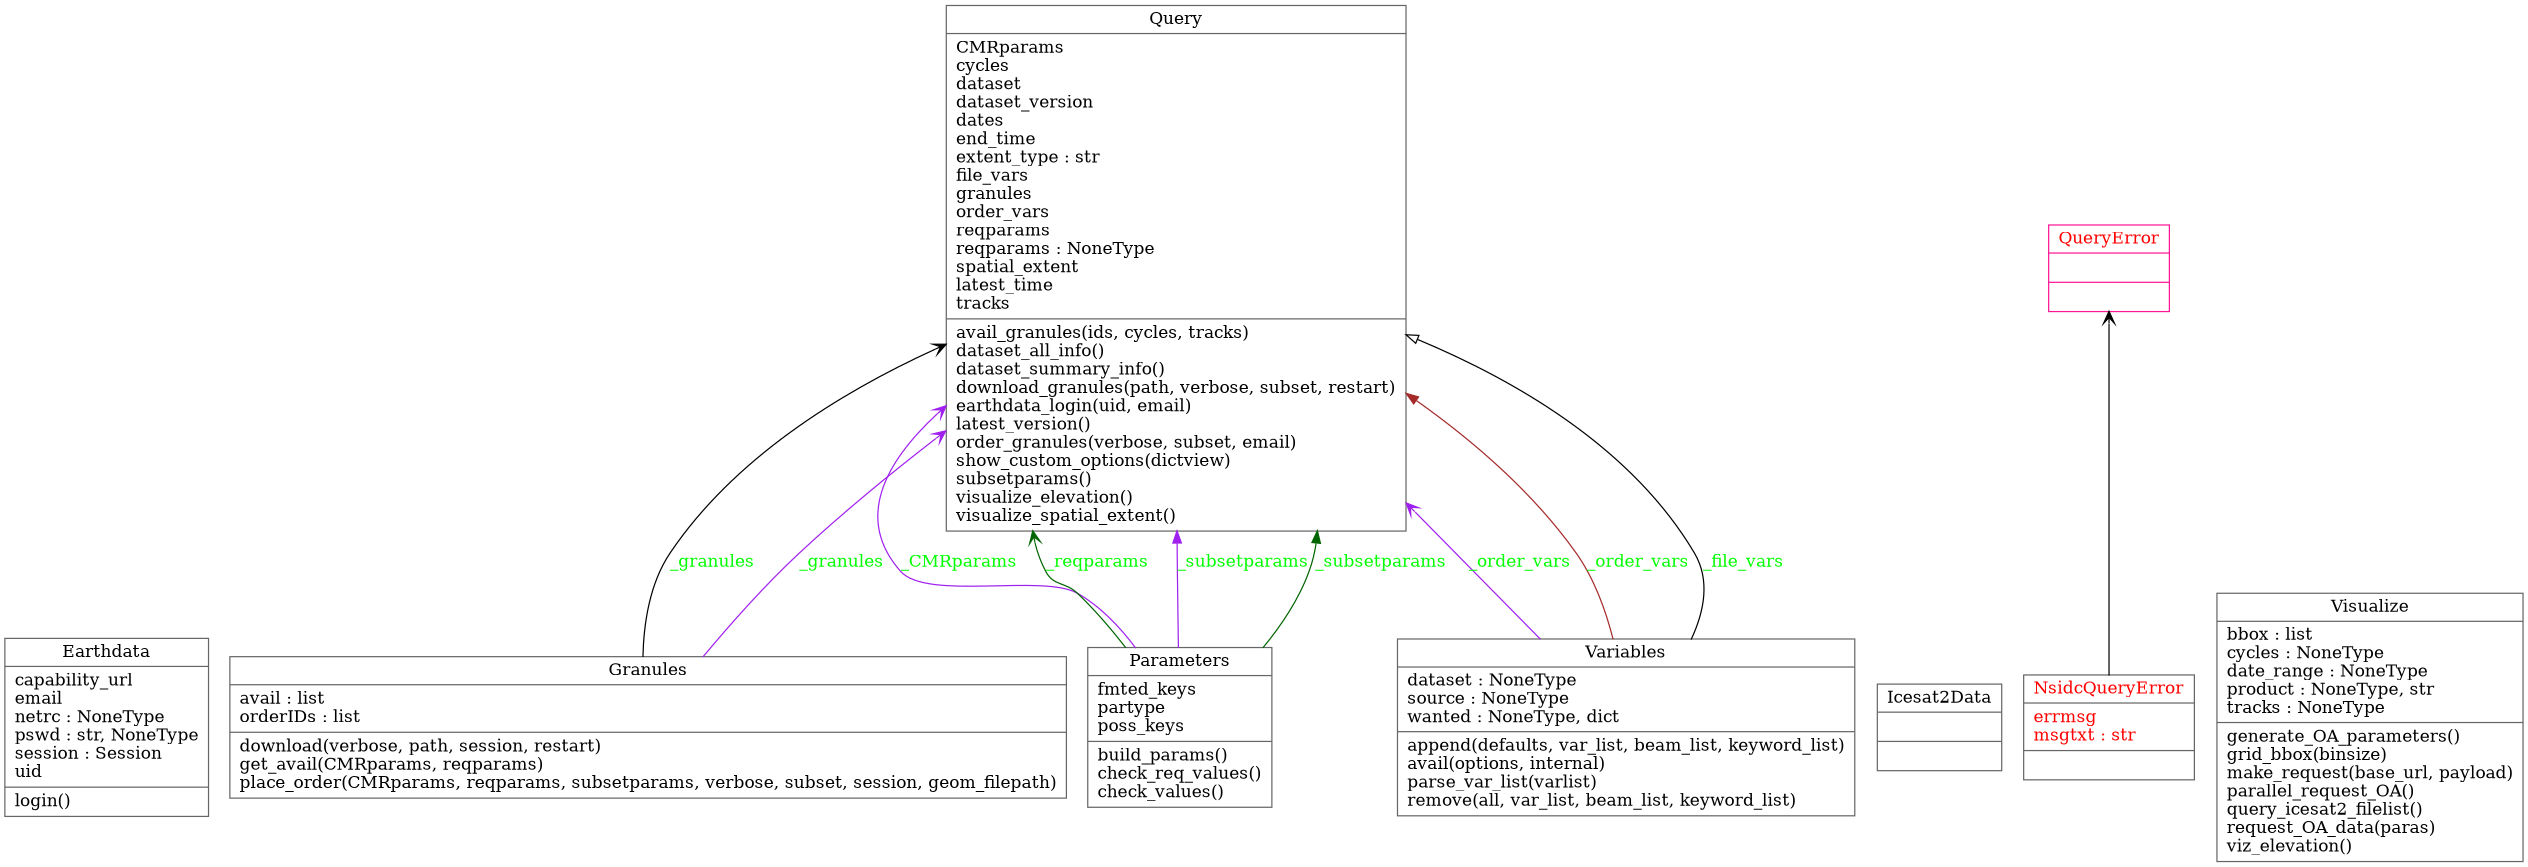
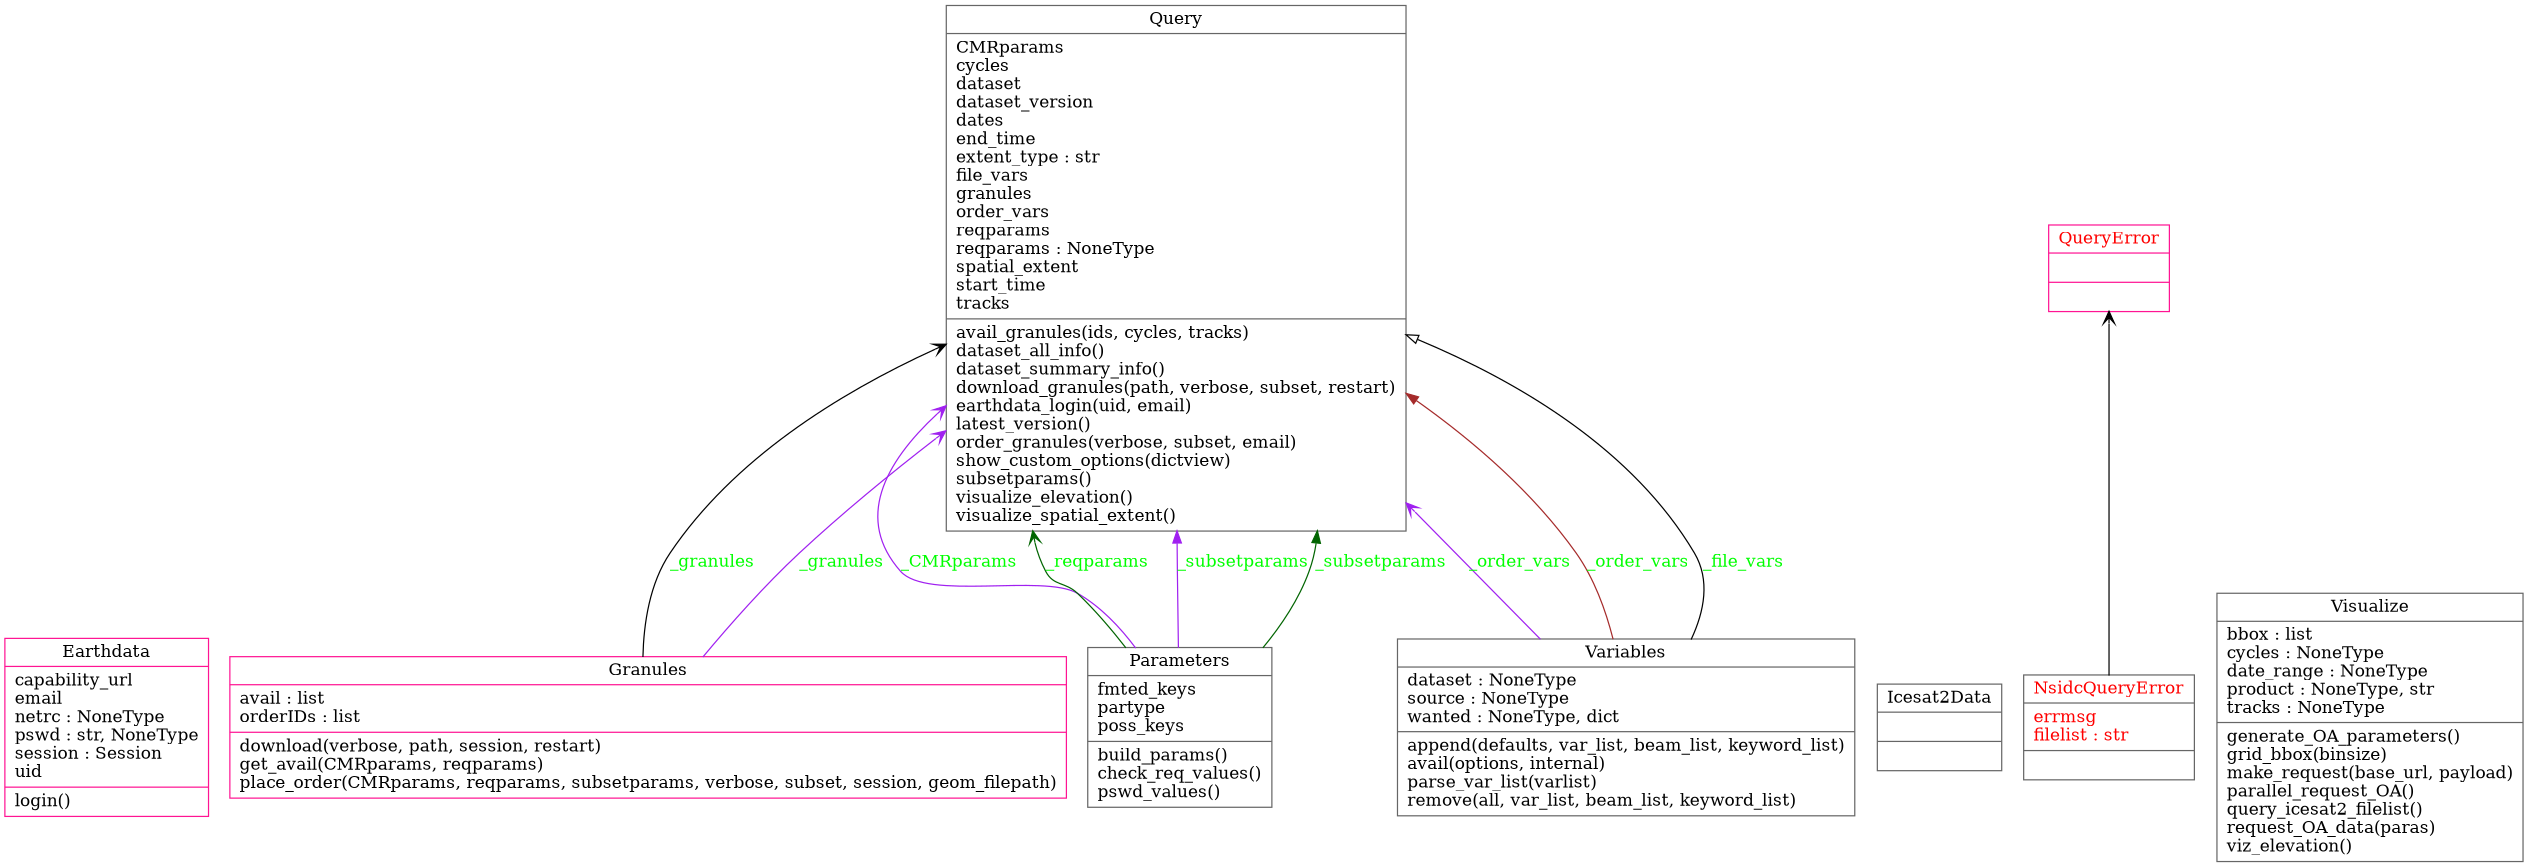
node "Query": text "latest_time" -> "start_time"
node "Earthdata": color gray40 -> deeppink
node "Granules": color gray40 -> deeppink
node "NsidcQueryError": text "msgtxt : str" -> "filelist : str"
node "Parameters": text "check_values()" -> "pswd_values()"
